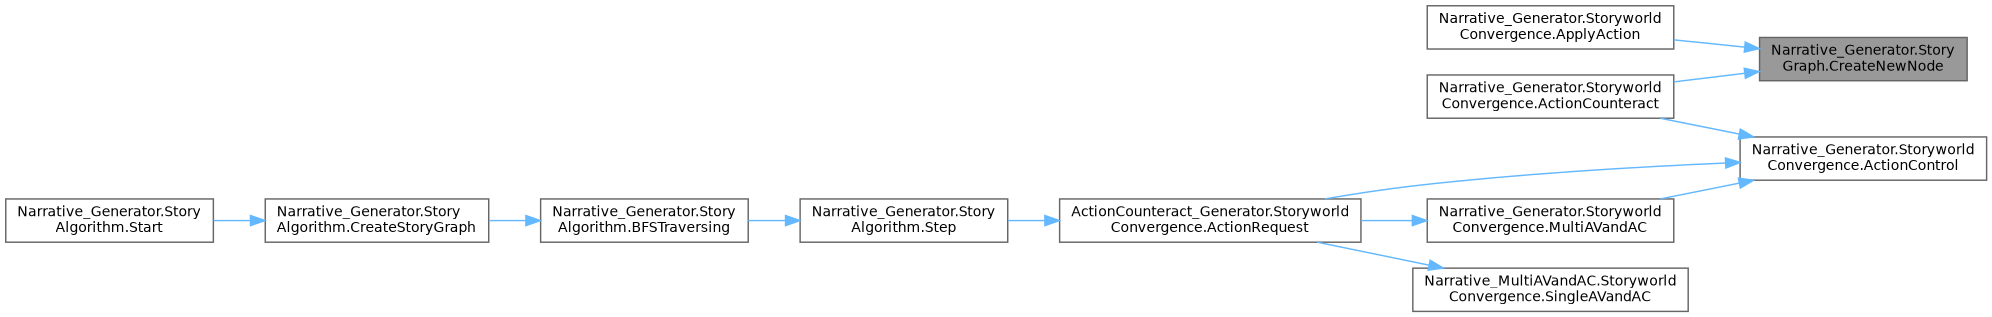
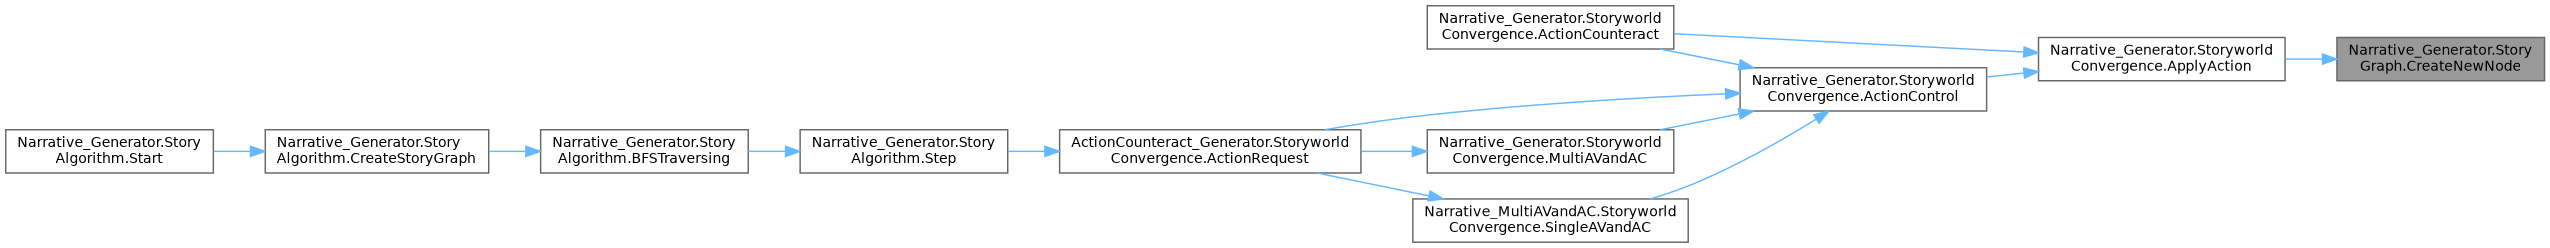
edge "Narrative_Generator.Storyworld Convergence.ActionControl" -> "Narrative_Generator.Storyworld Convergence.ApplyAction": added
edge "Narrative_Generator.Storyworld Convergence.ActionCounteract" -> "Narrative_Generator.Story Graph.CreateNewNode": now "Narrative_Generator.Storyworld Convergence.ActionCounteract" -> "Narrative_Generator.Storyworld Convergence.ApplyAction"
edge "Narrative_MultiAVandAC.Storyworld Convergence.SingleAVandAC" -> "Narrative_Generator.Storyworld Convergence.ActionControl": added
